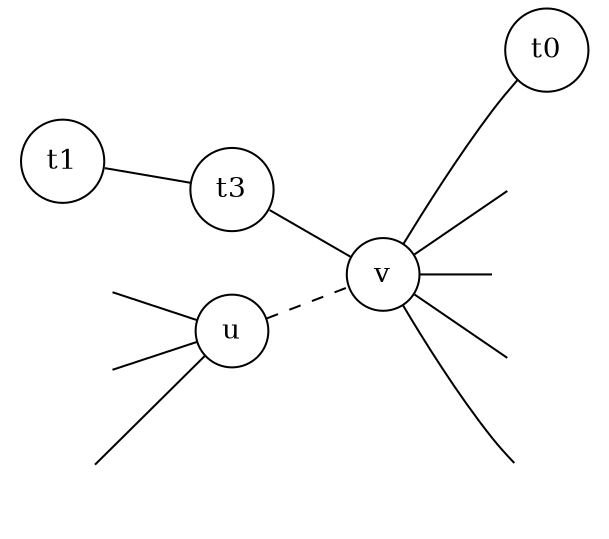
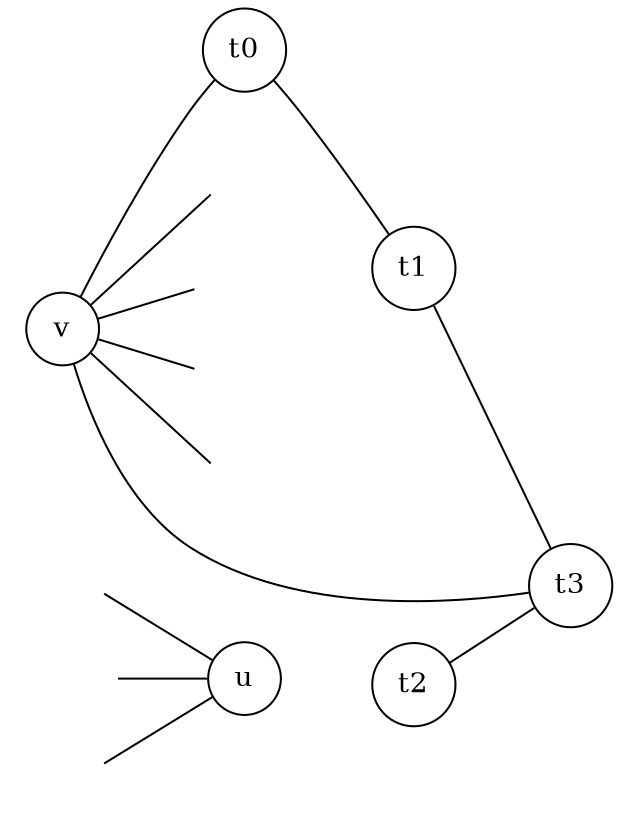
edge "t0" -- "t1": added
edge "v" -- "u": removed
node "t2": added
